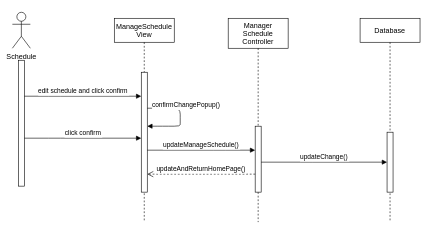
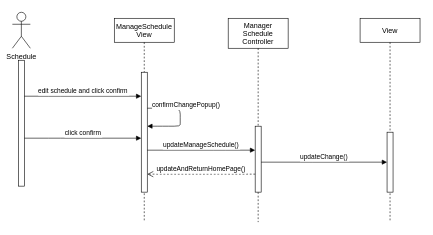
node "Database": label "Database" -> "View"
